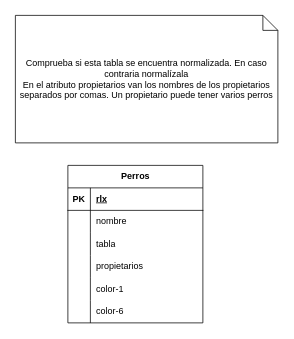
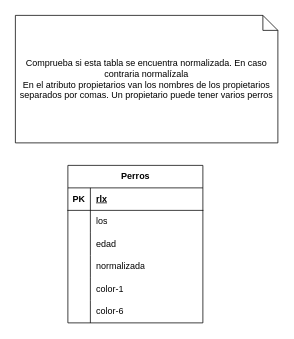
node "nombre": label "nombre" -> "los"
node "tabla": label "tabla" -> "edad"
node "propietarios": label "propietarios" -> "normalizada"
